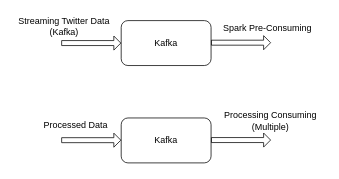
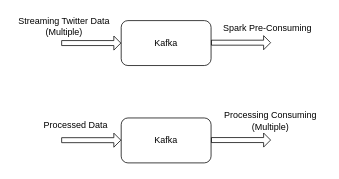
node "Streaming Twitter Data (Kafka)": label "Streaming Twitter Data (Kafka)" -> "Streaming Twitter Data (Multiple)"
